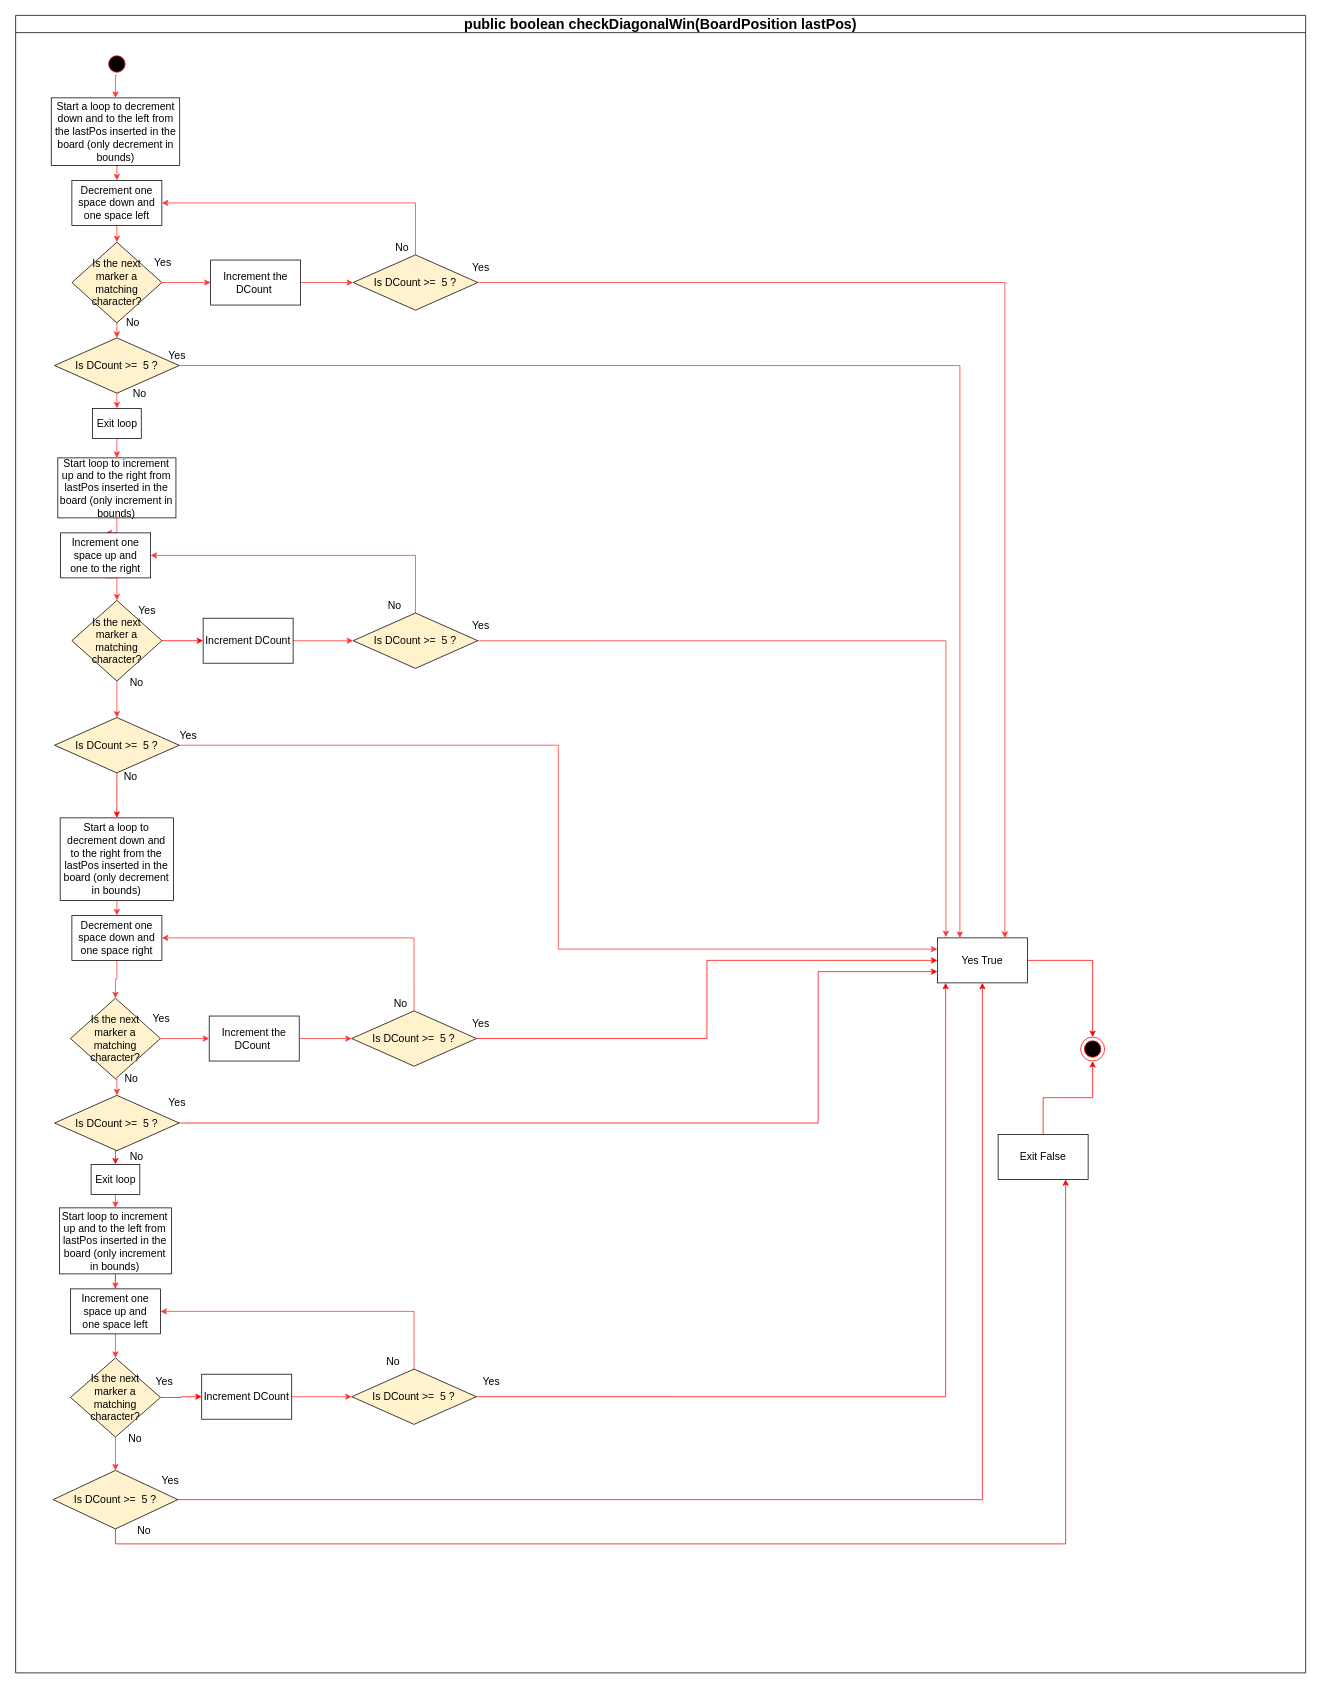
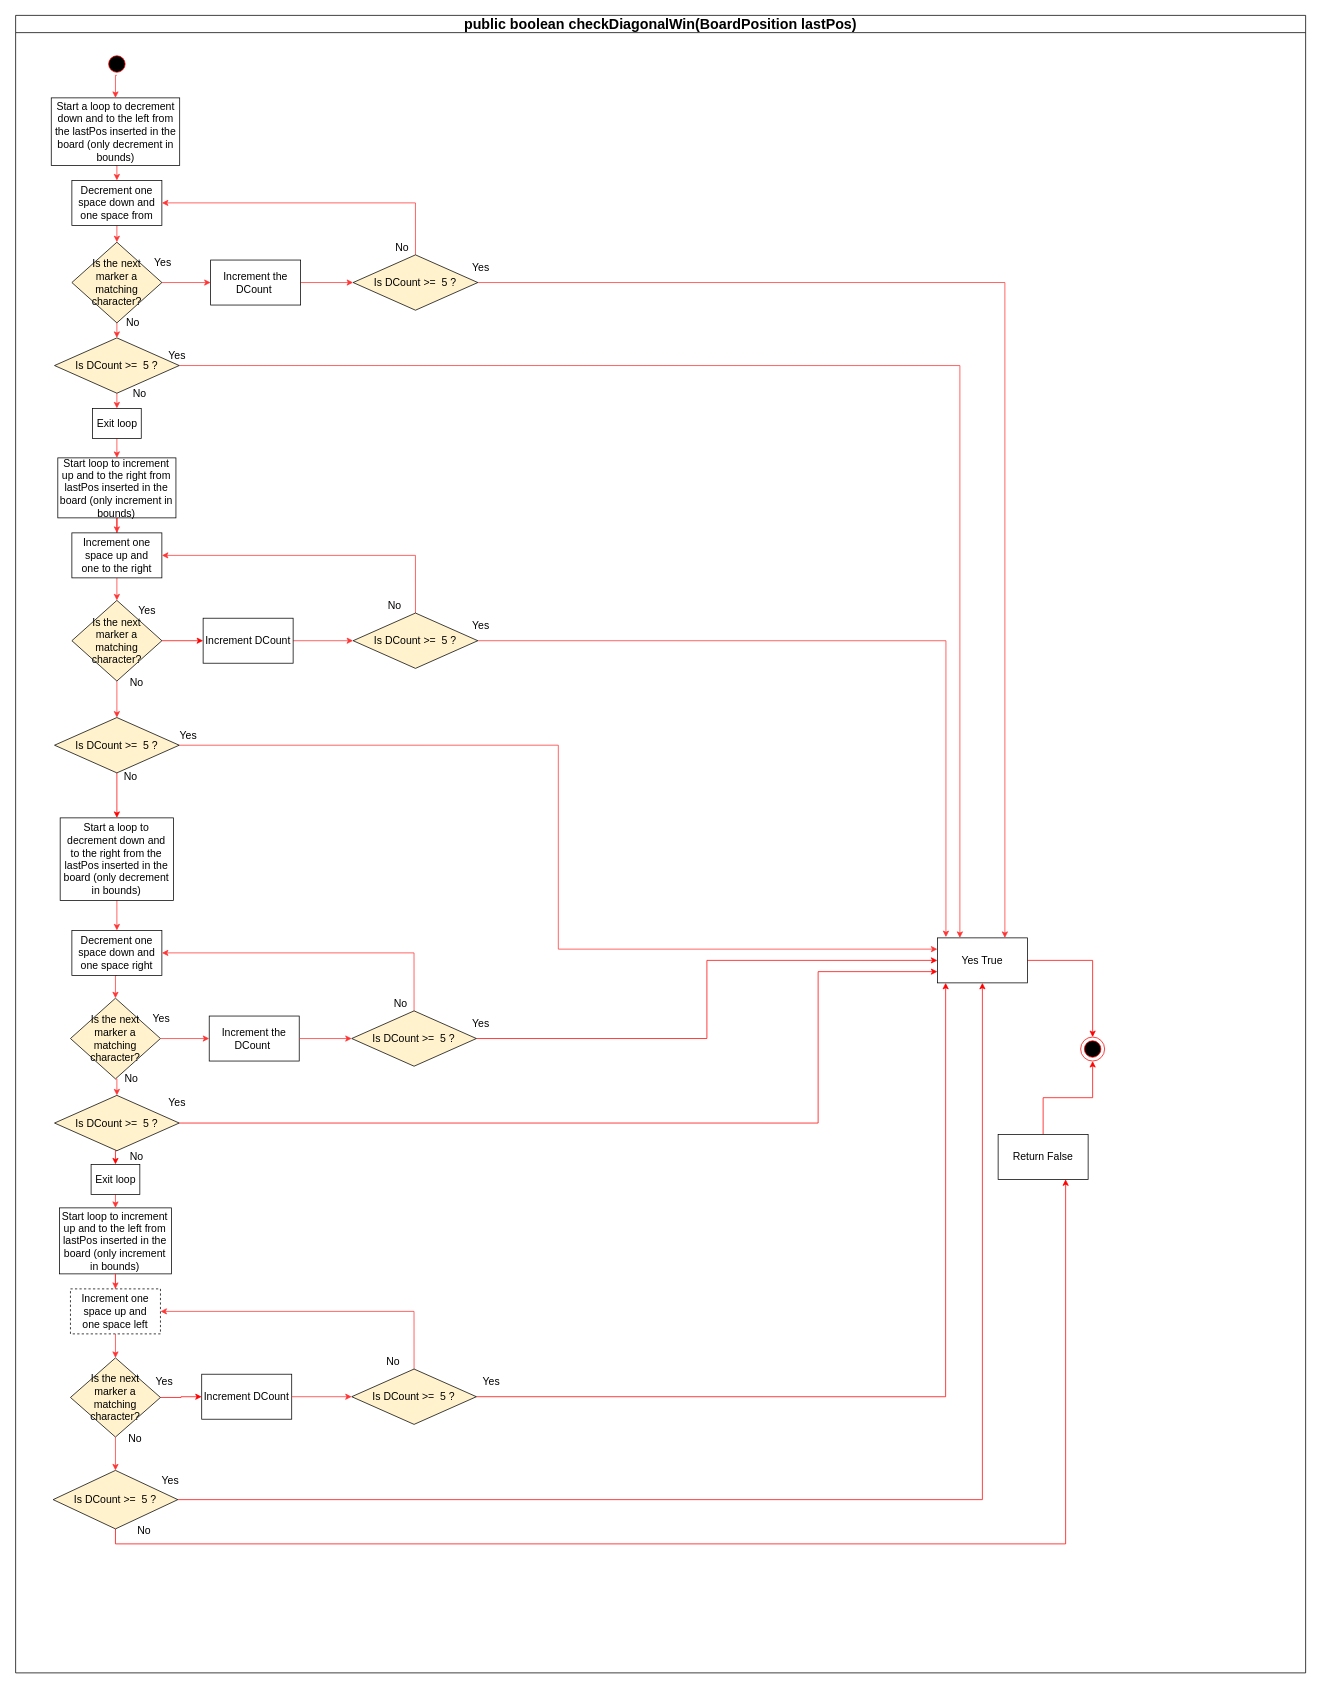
node "Decrement one space down and one space left": label "Decrement one space down and one space left" -> "Decrement one space down and one space from"
node "Increment one space up and one to the right": moved (105, 555) -> (117, 555)
node "Decrement one space down and one space right": moved (117, 938) -> (117, 953)
node "Exit False": label "Exit False" -> "Return False"
node "Increment one space up and one space left": style solid -> dashed
